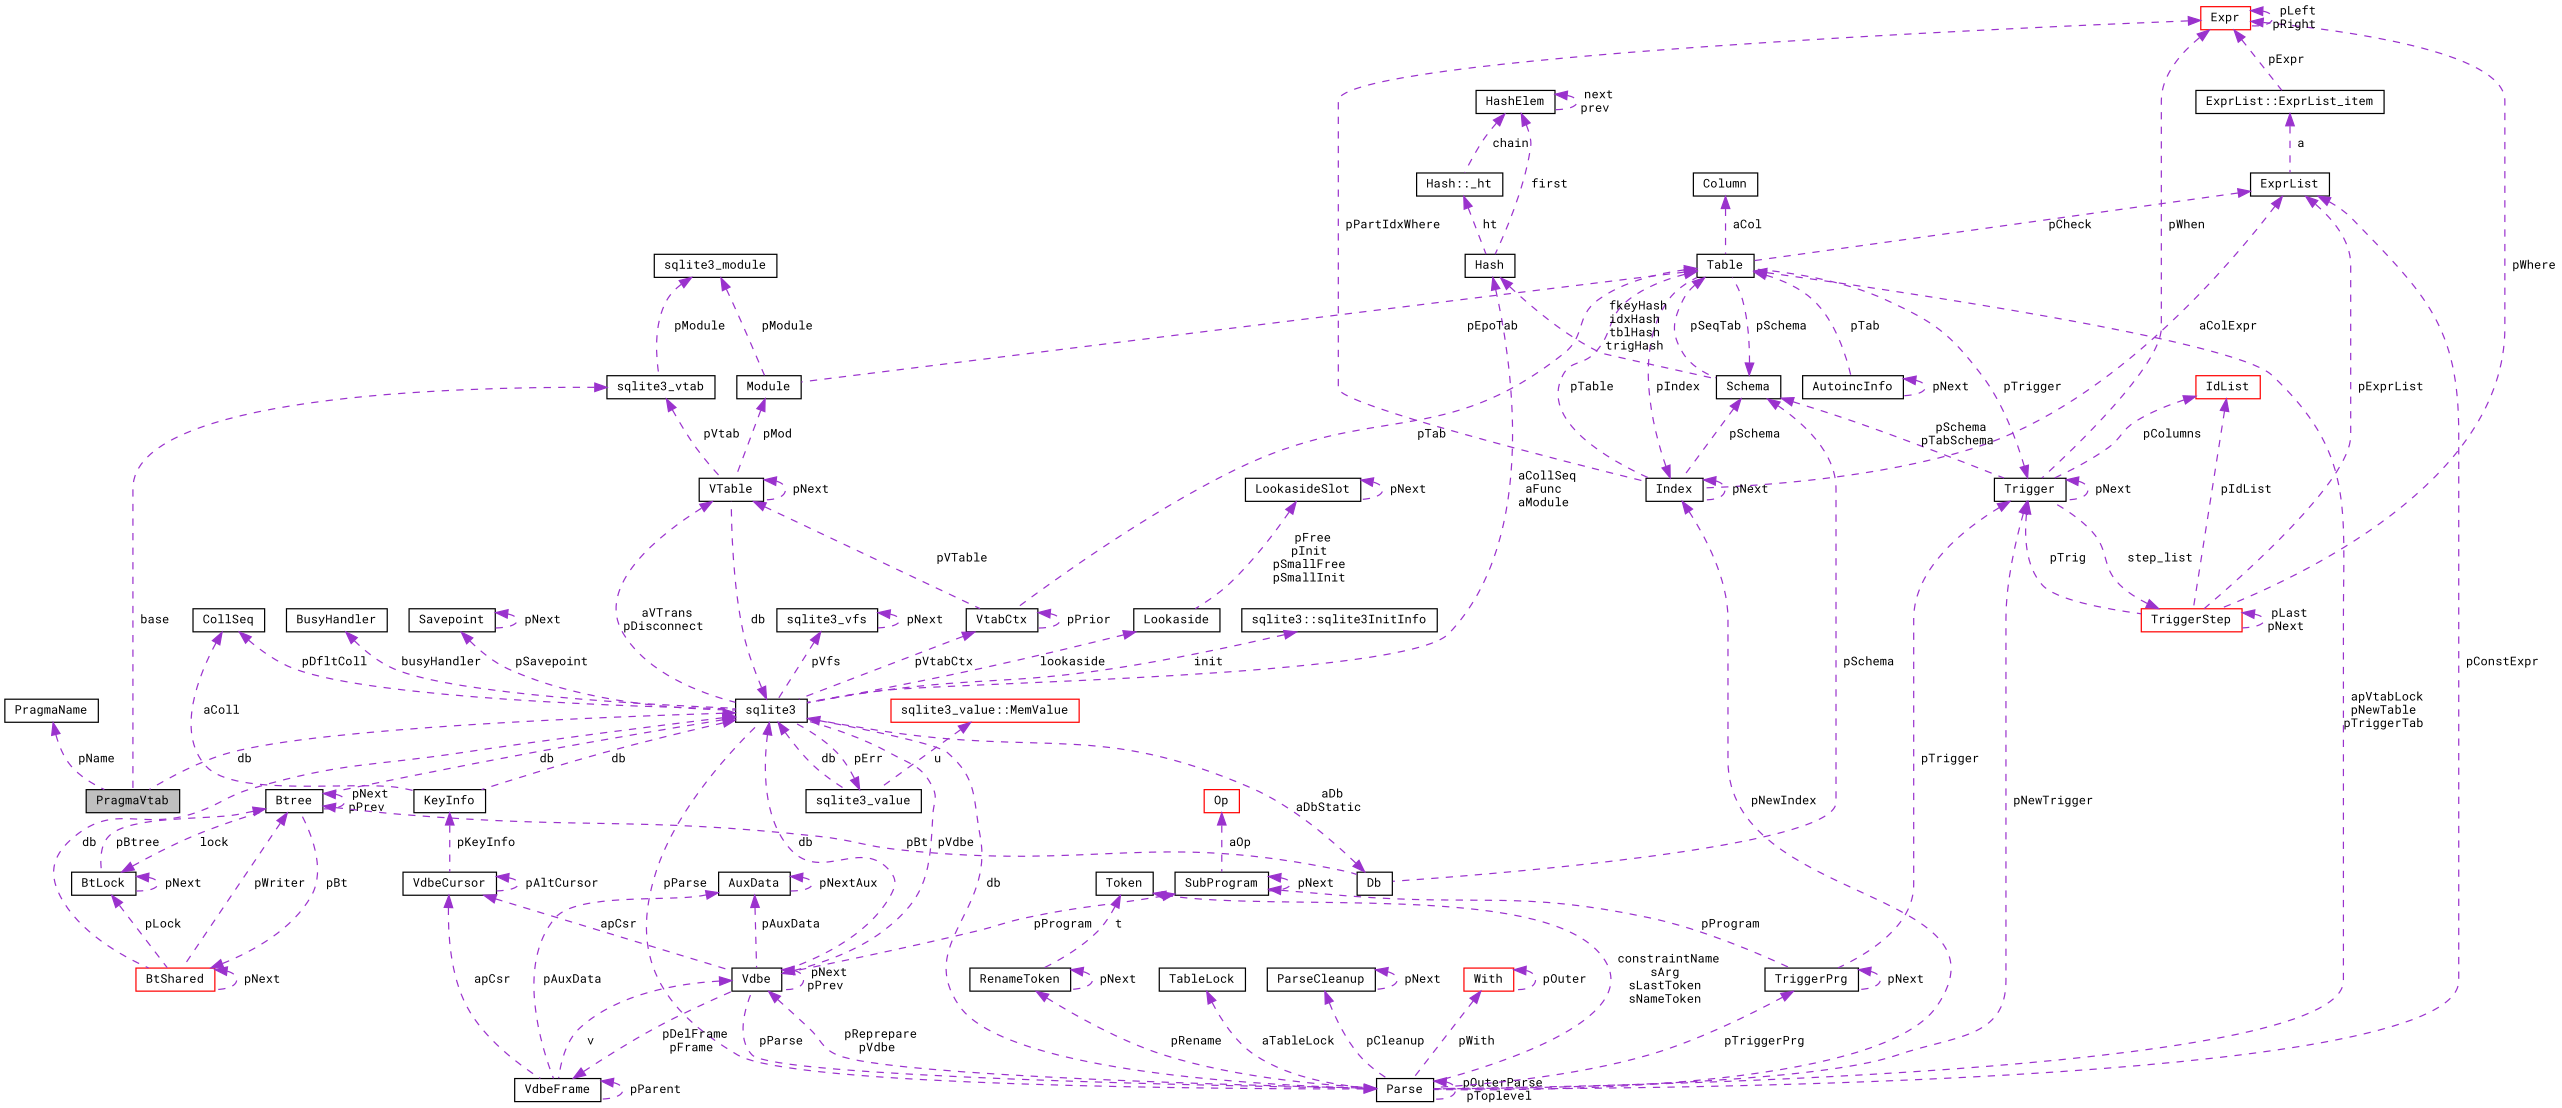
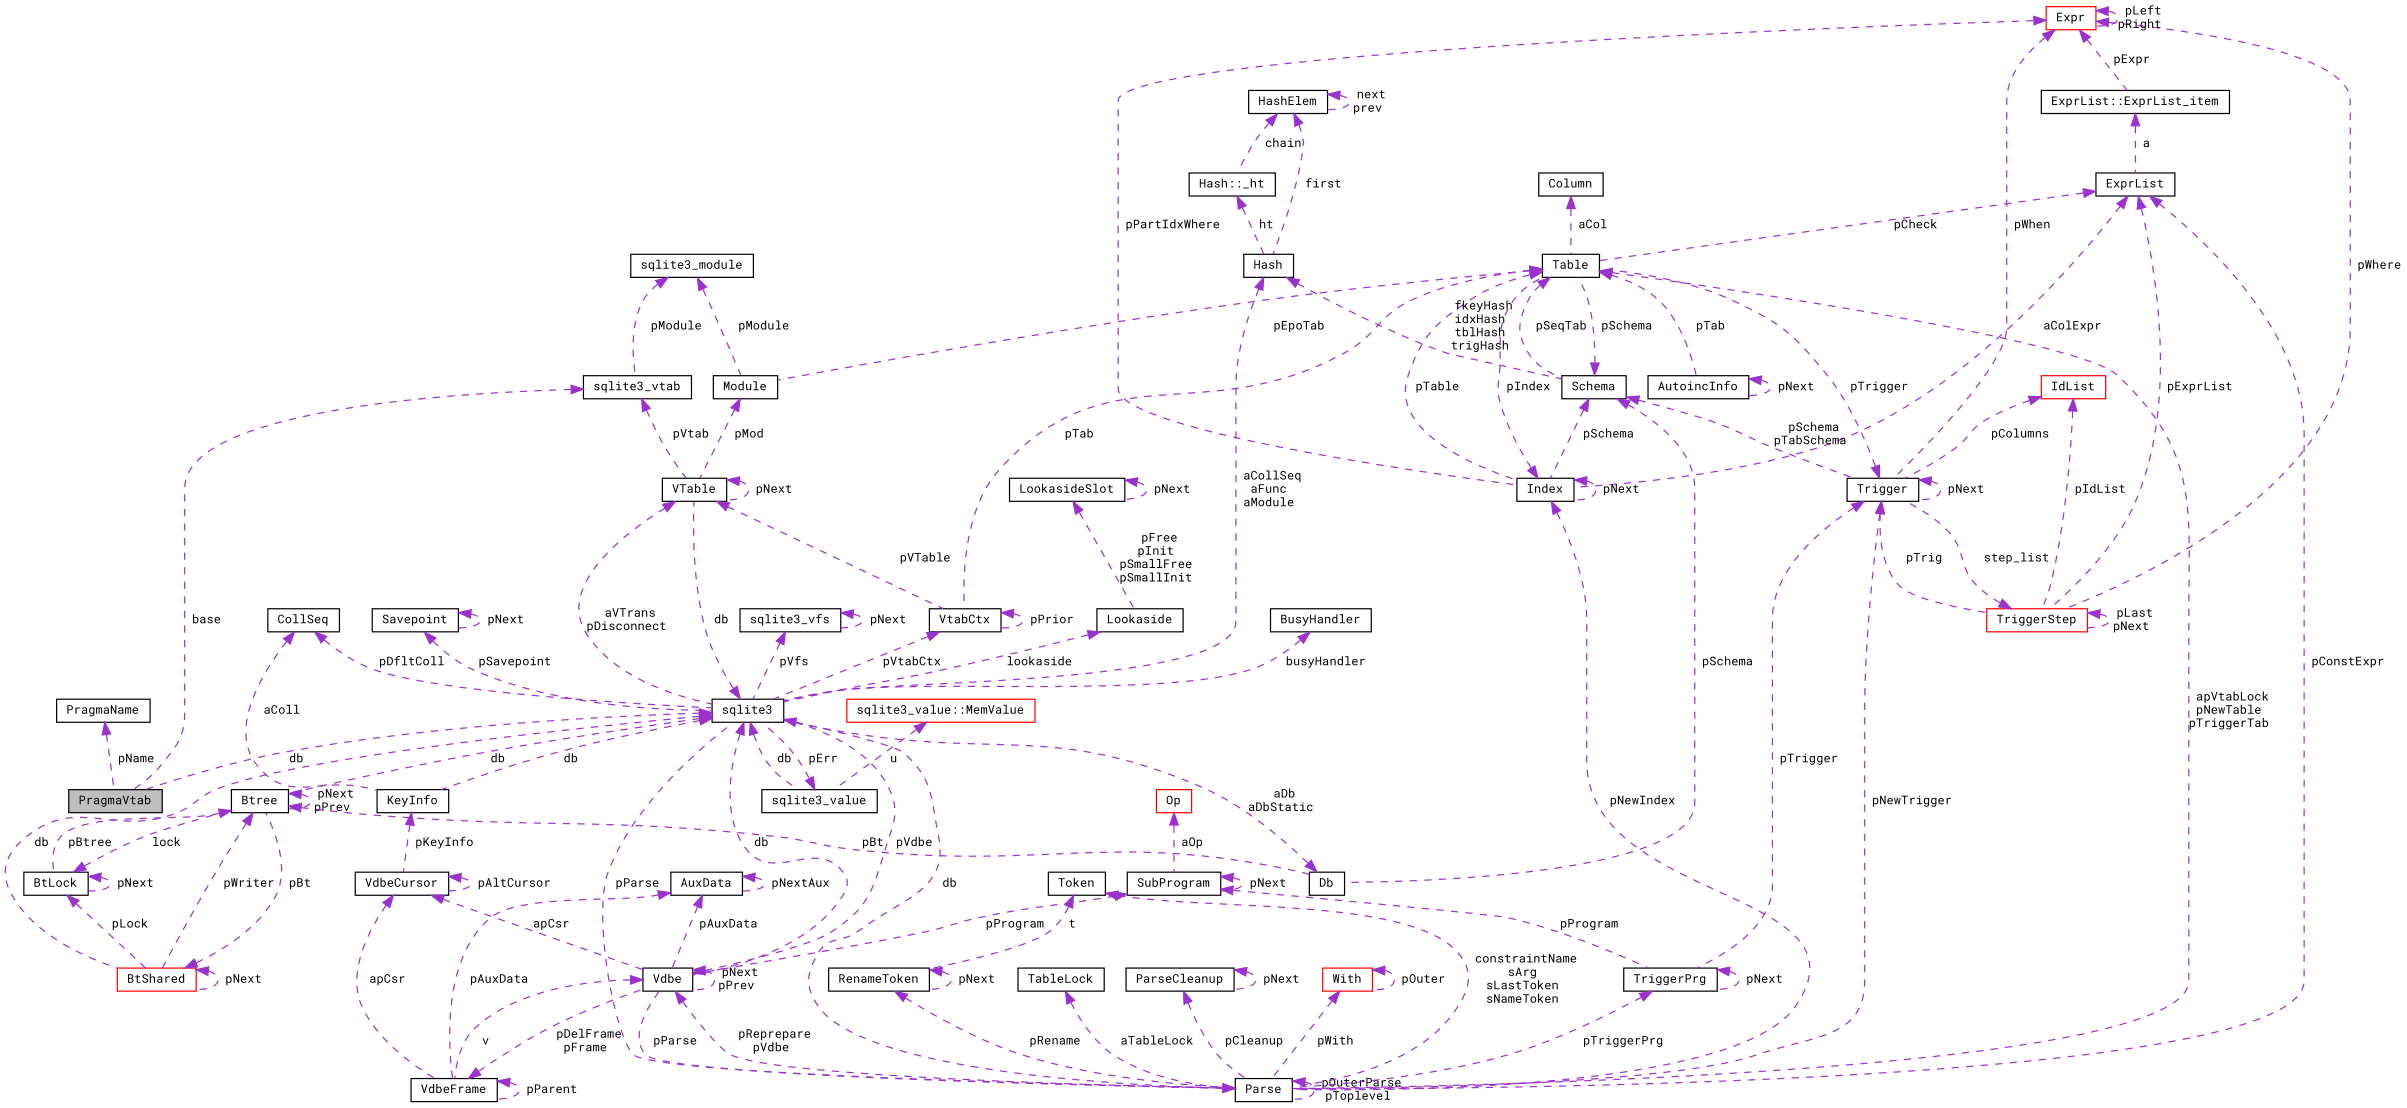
node "sqlite3::sqlite3InitInfo": removed
